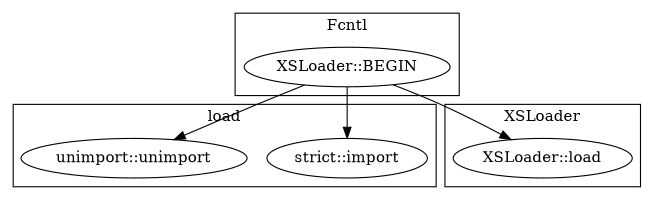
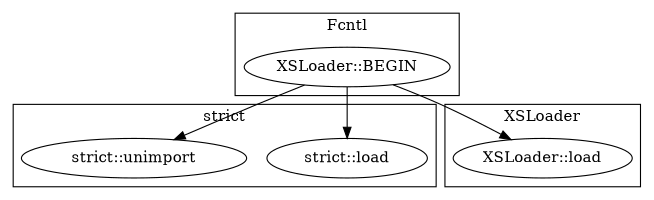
cluster "load": label "load" -> "strict"
node "unimport::unimport": label "unimport::unimport" -> "strict::unimport"
node "strict::import": label "strict::import" -> "strict::load"
